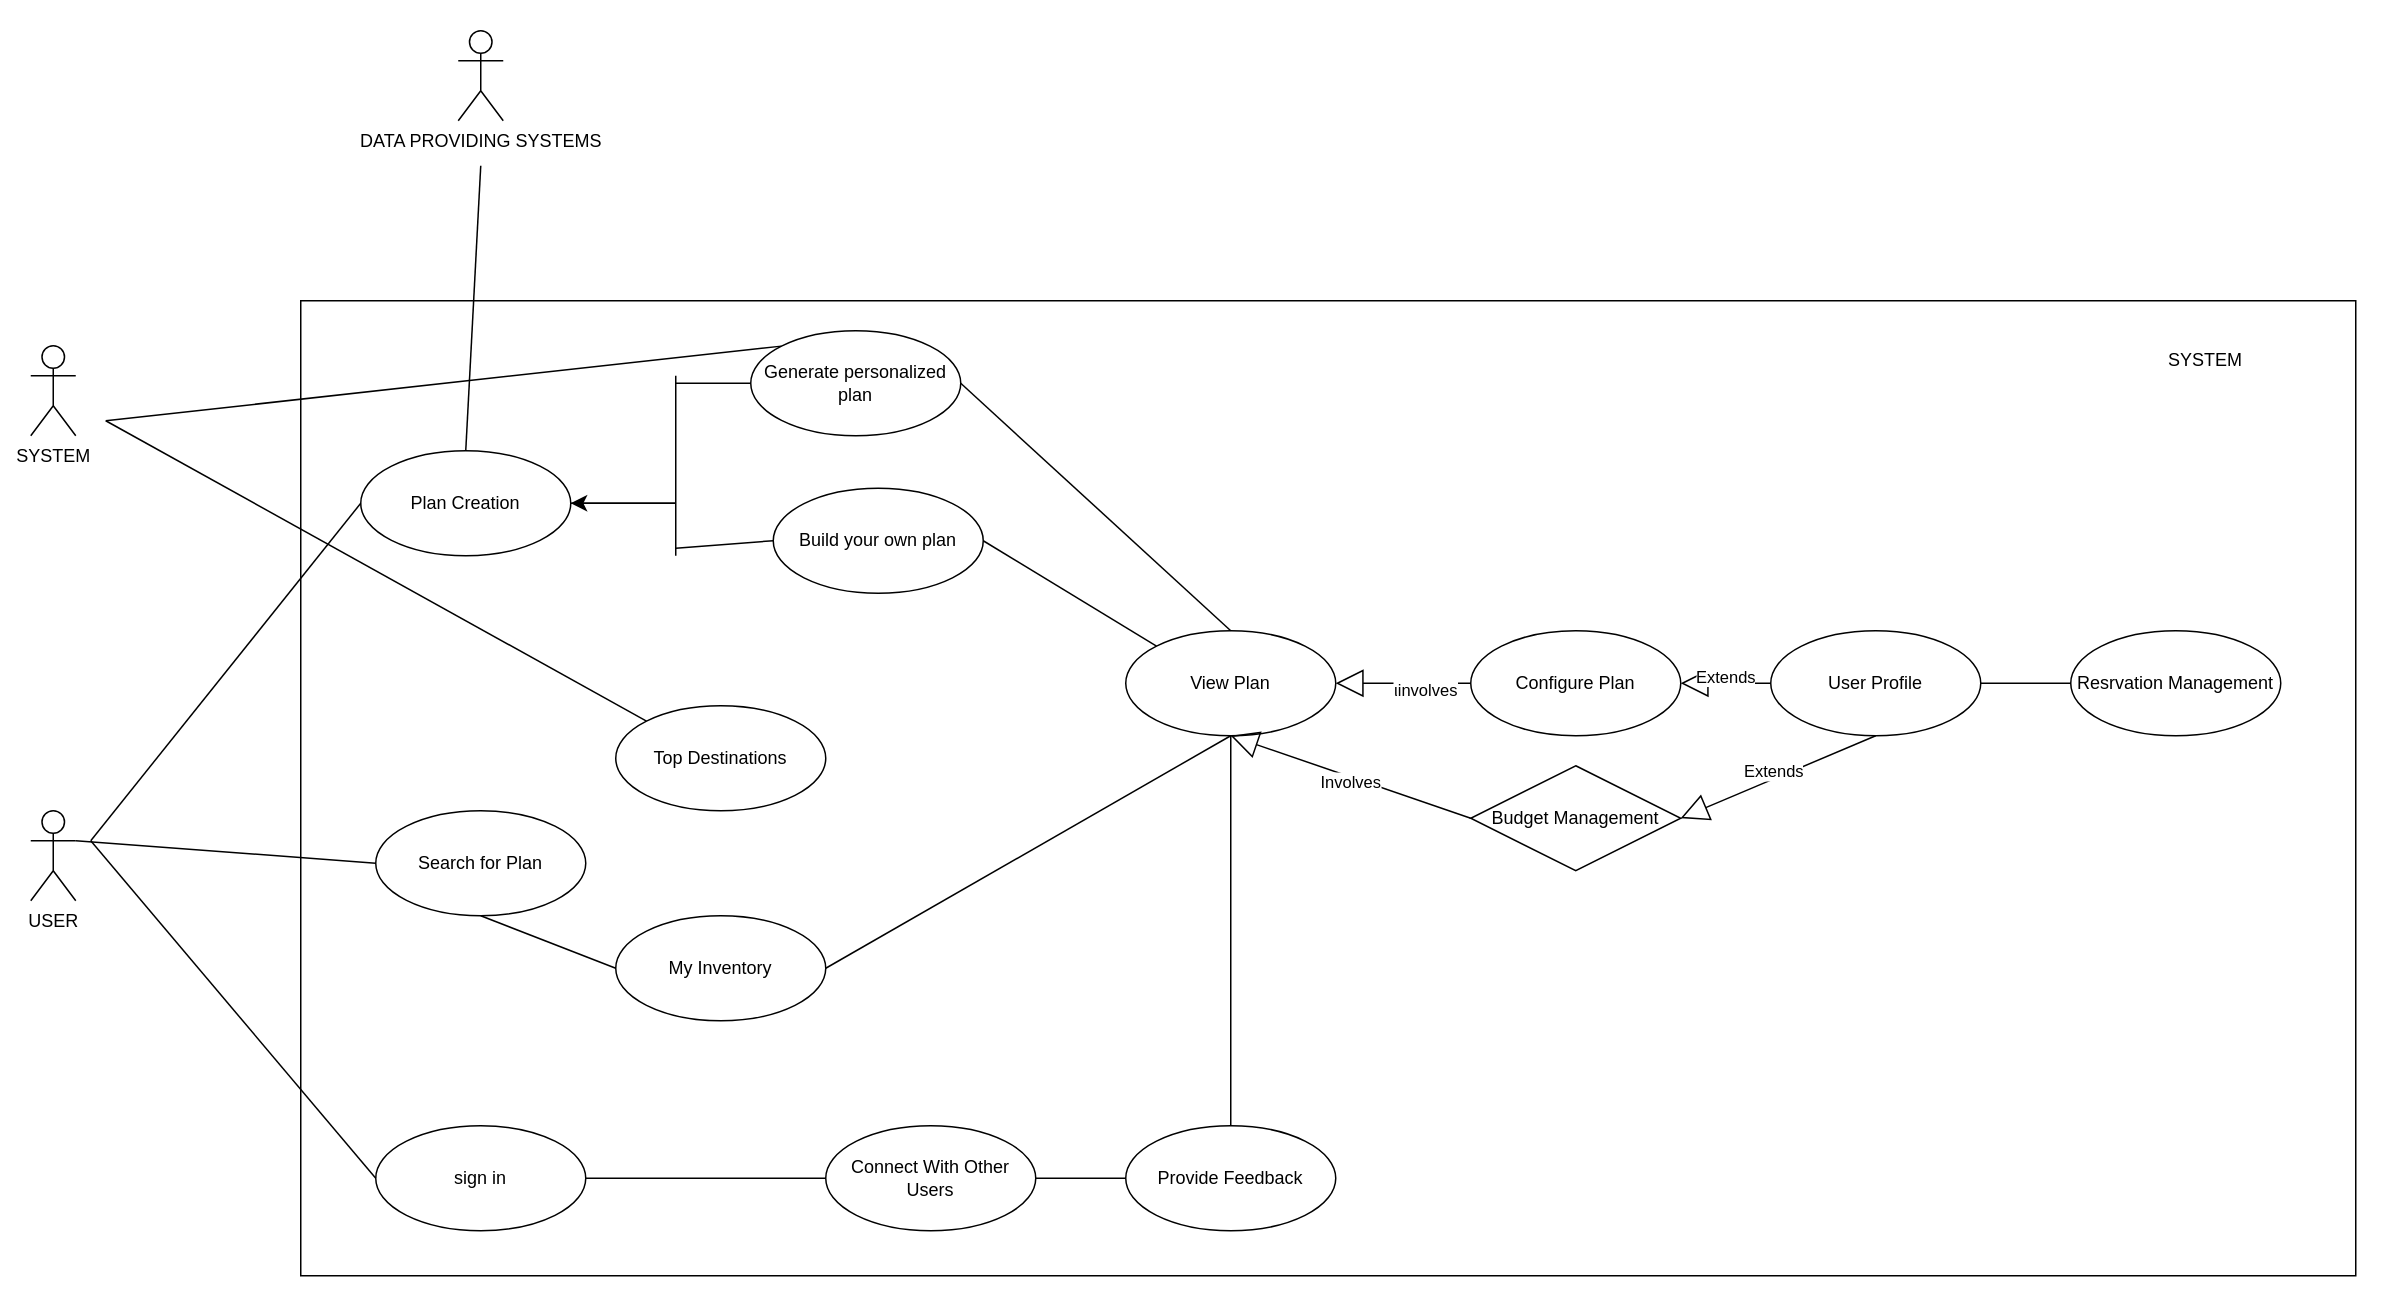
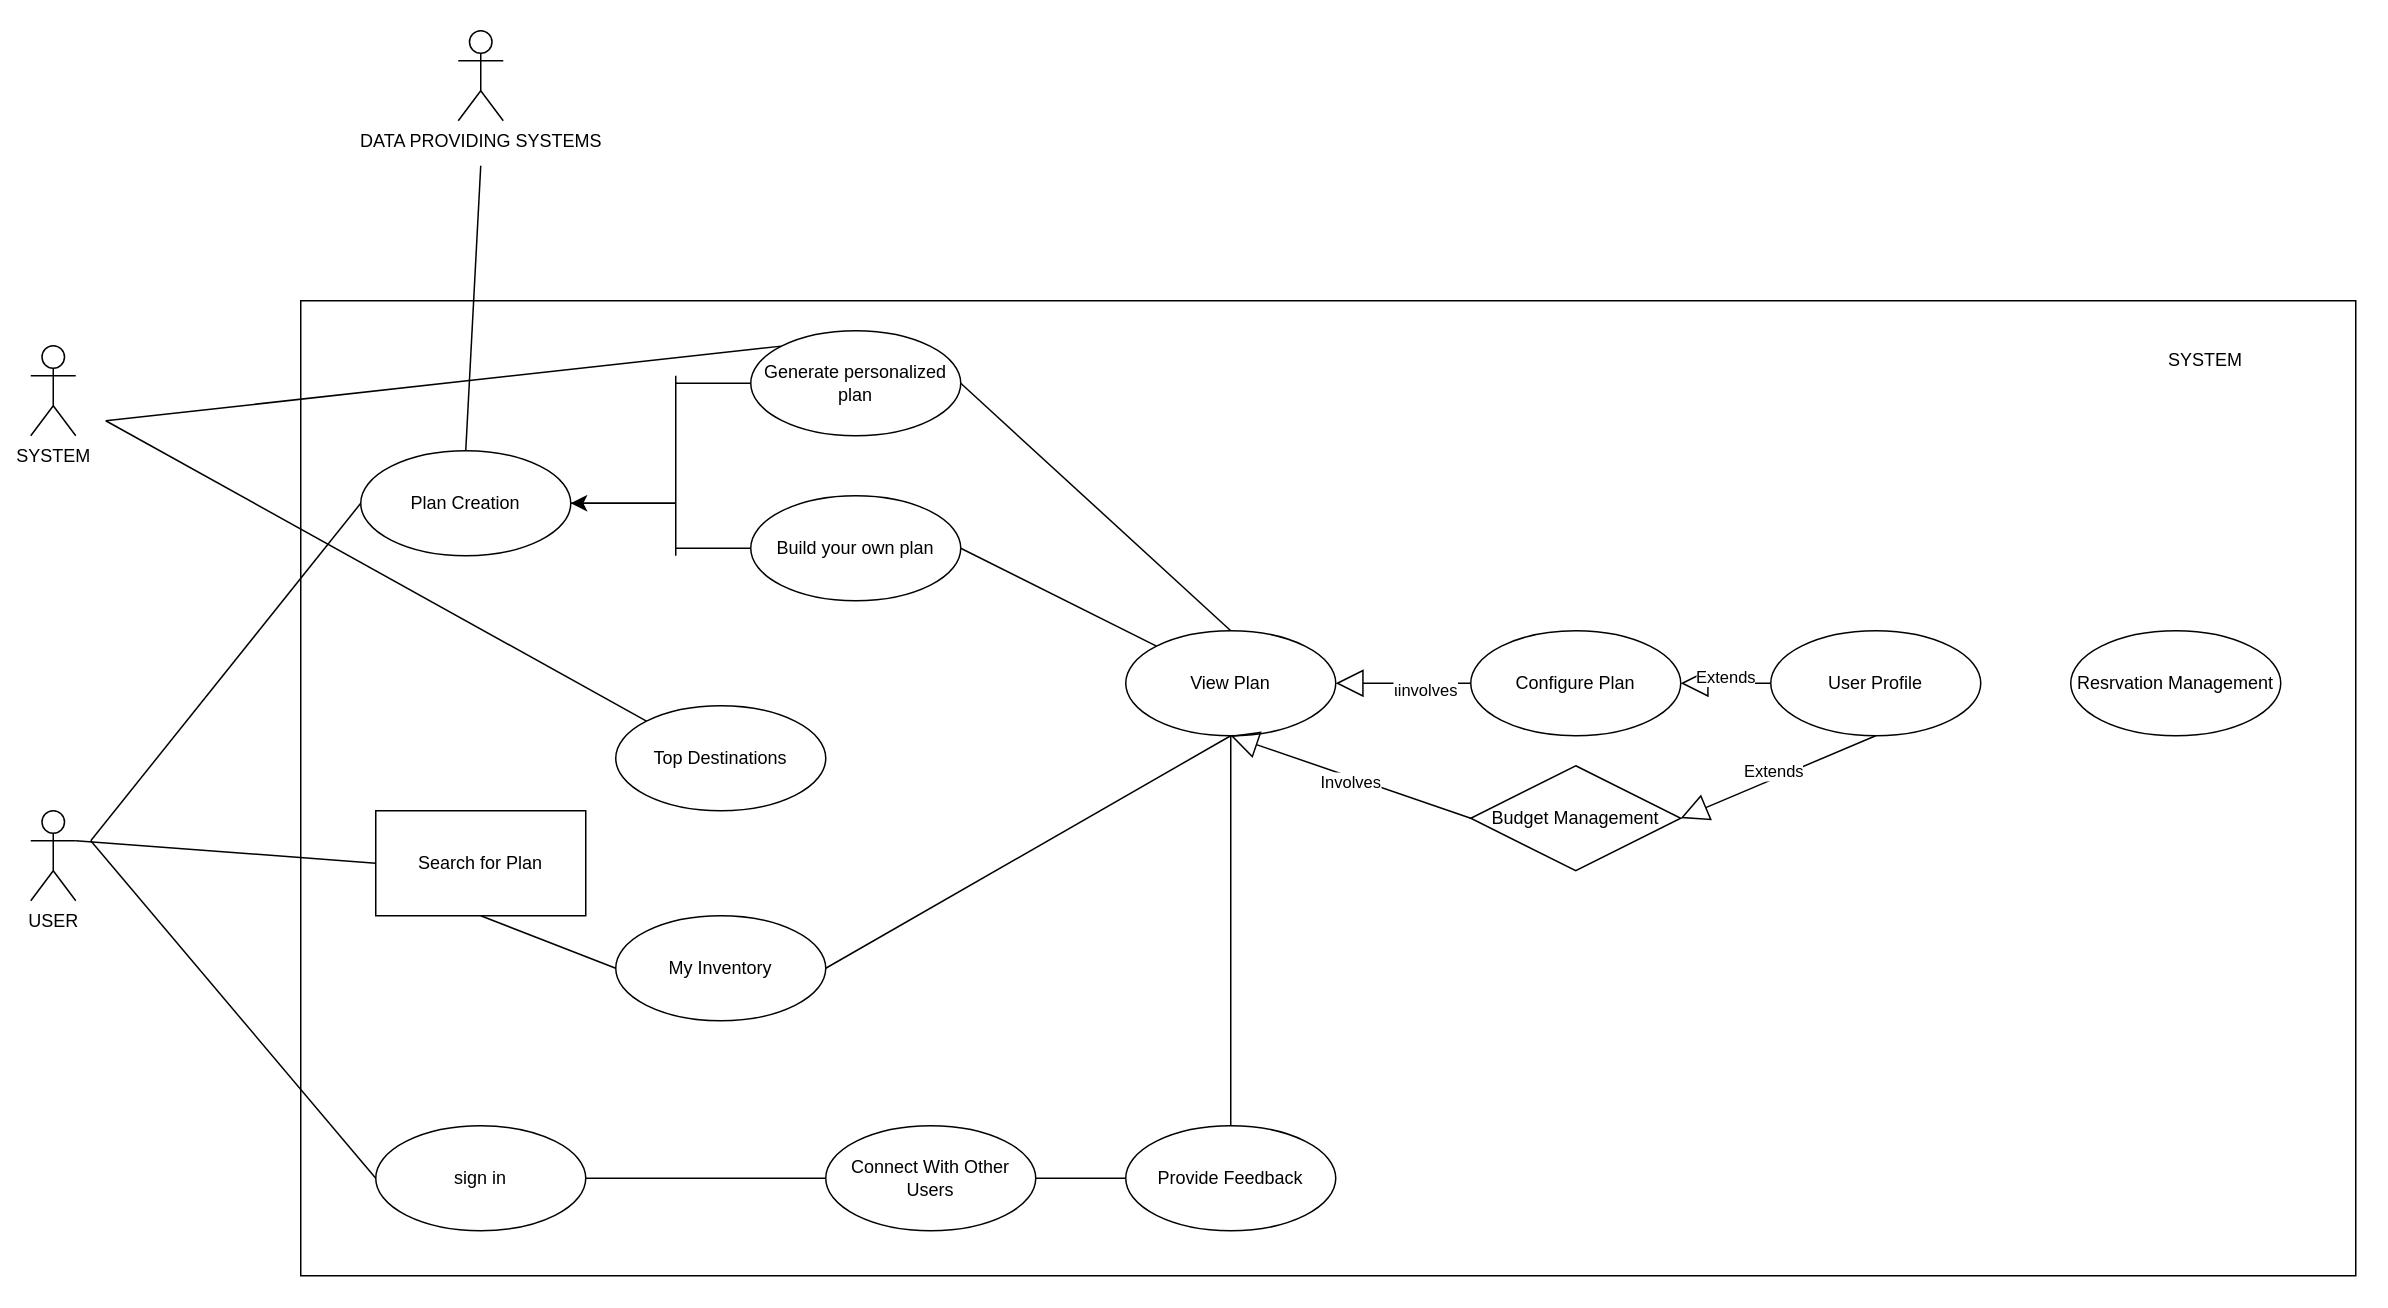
node "Build your own plan": moved (878, 541) -> (856, 548)
edge "User Profile" -- "Resrvation Management": removed
node "Search for Plan": shape ellipse -> rectangle
